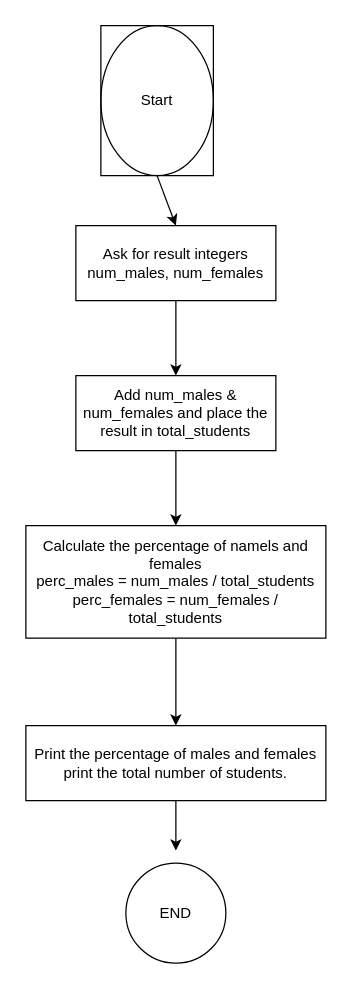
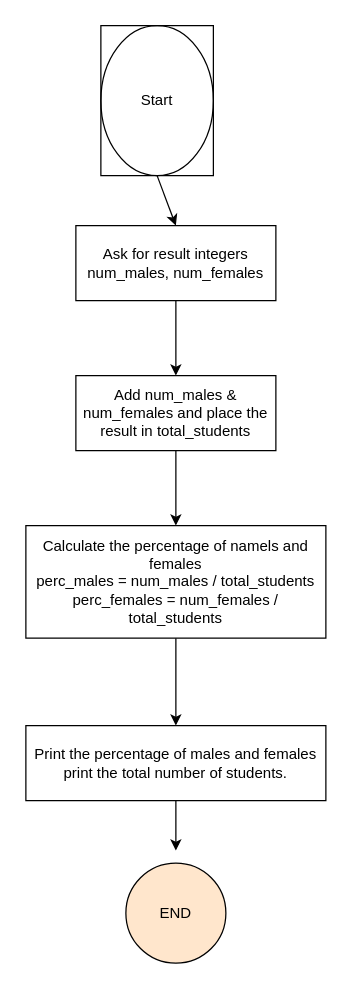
node "END": fillcolor #ffffff -> #ffe6cc
